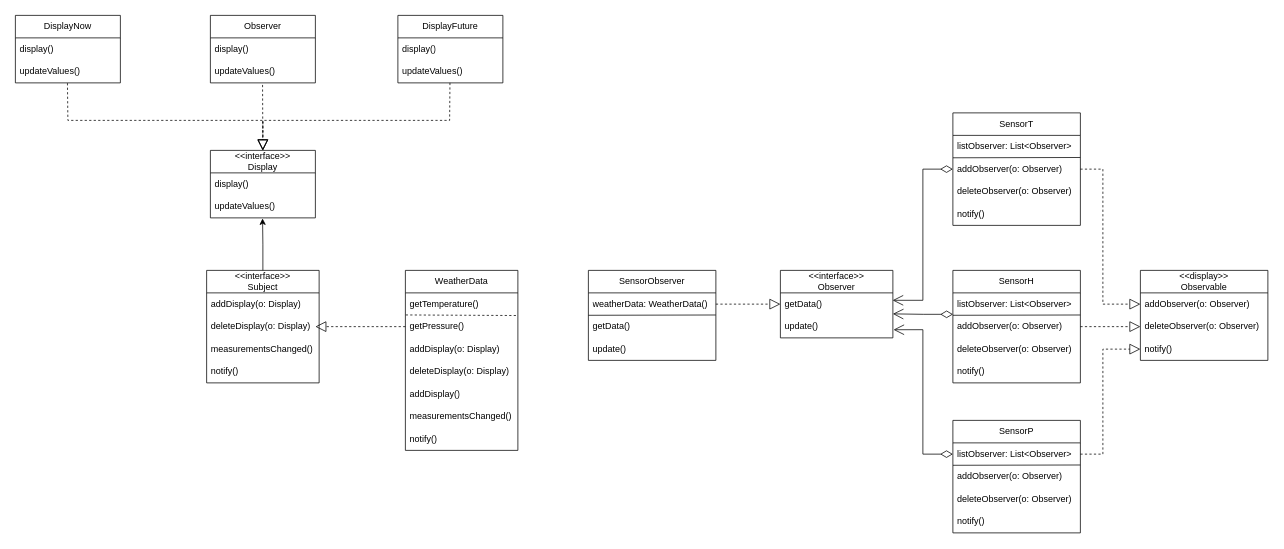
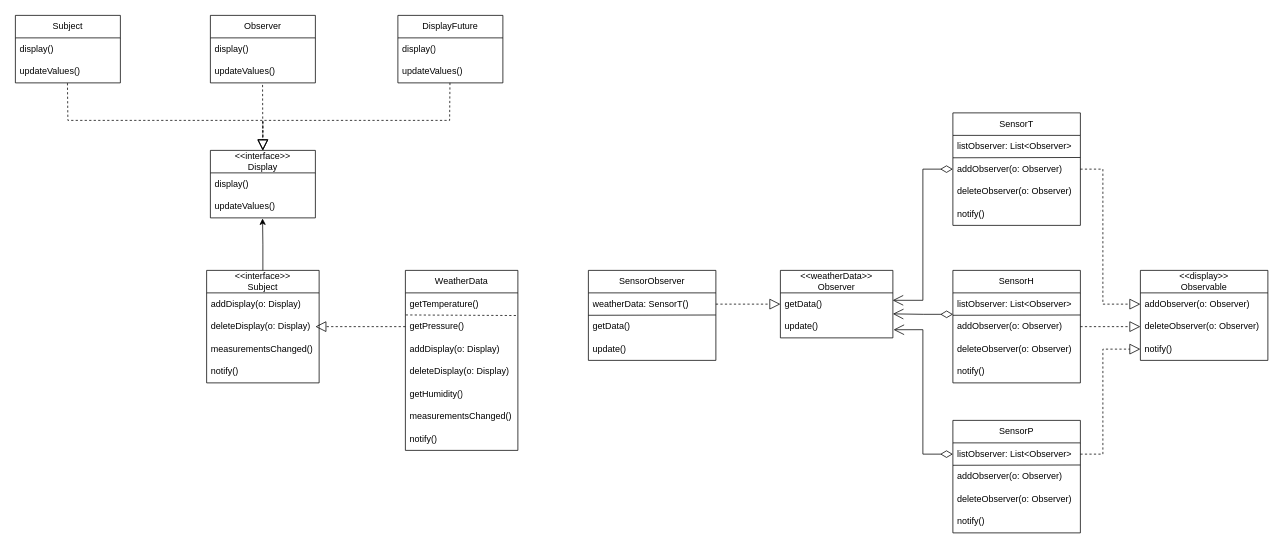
node "DisplayNow": label "DisplayNow" -> "Subject"
node "<<interface>> Observer": label "<<interface>> Observer" -> "<<weatherData>> Observer"
node "weatherData: WeatherData()": label "weatherData: WeatherData()" -> "weatherData: SensorT()"
node "addDisplay()": label "addDisplay()" -> "getHumidity()"
